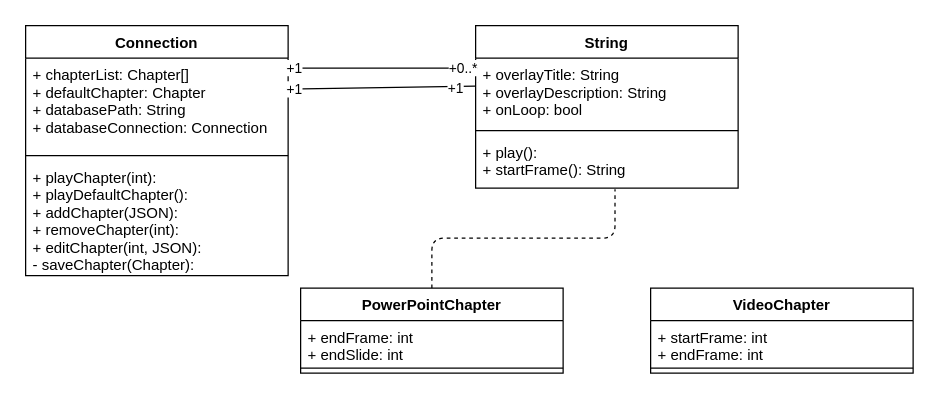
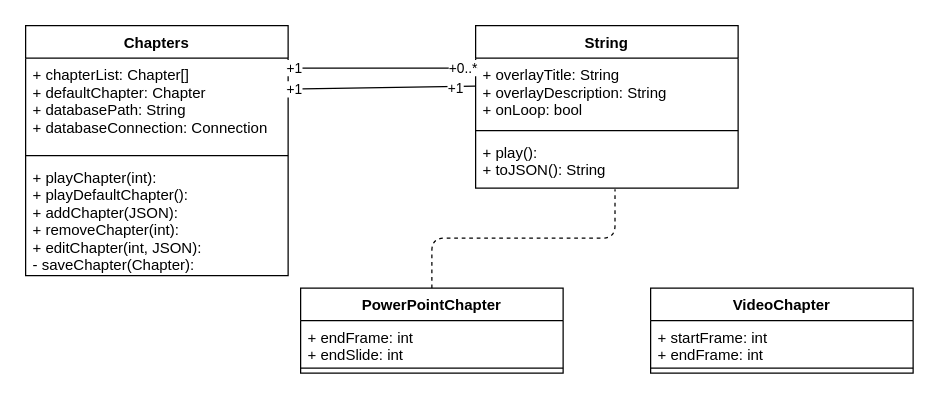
node "Connection": label "Connection" -> "Chapters"
node "+ play(): + startFrame(): String": label "+ play(): + startFrame(): String" -> "+ play(): + toJSON(): String"
